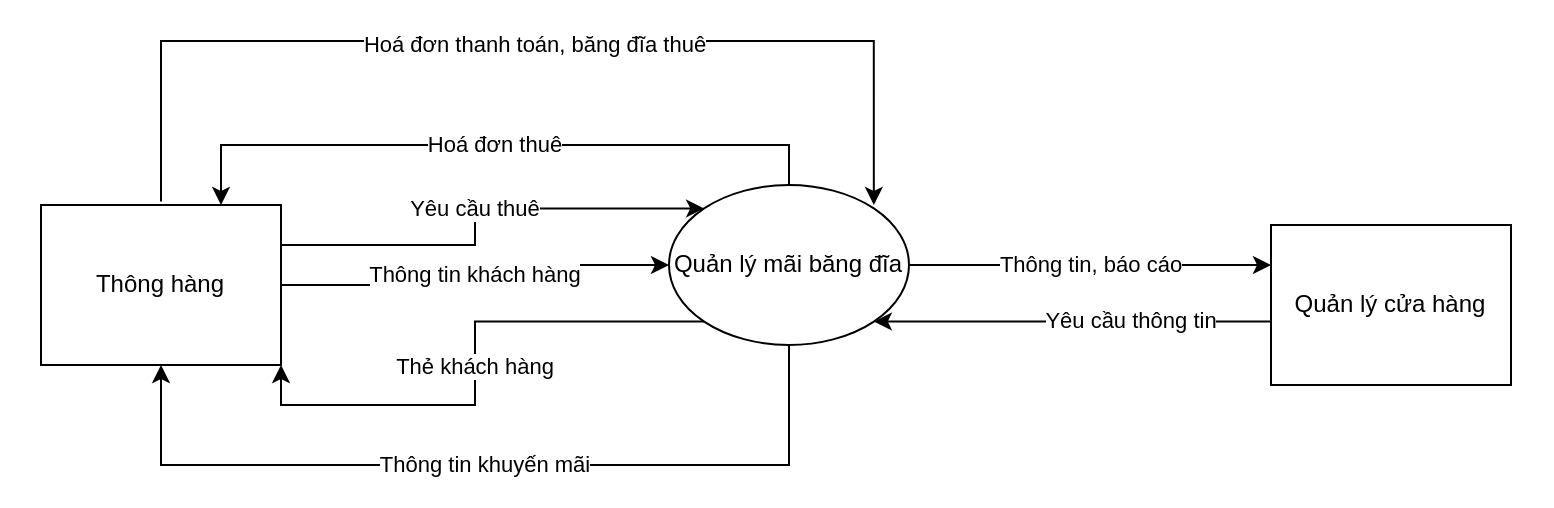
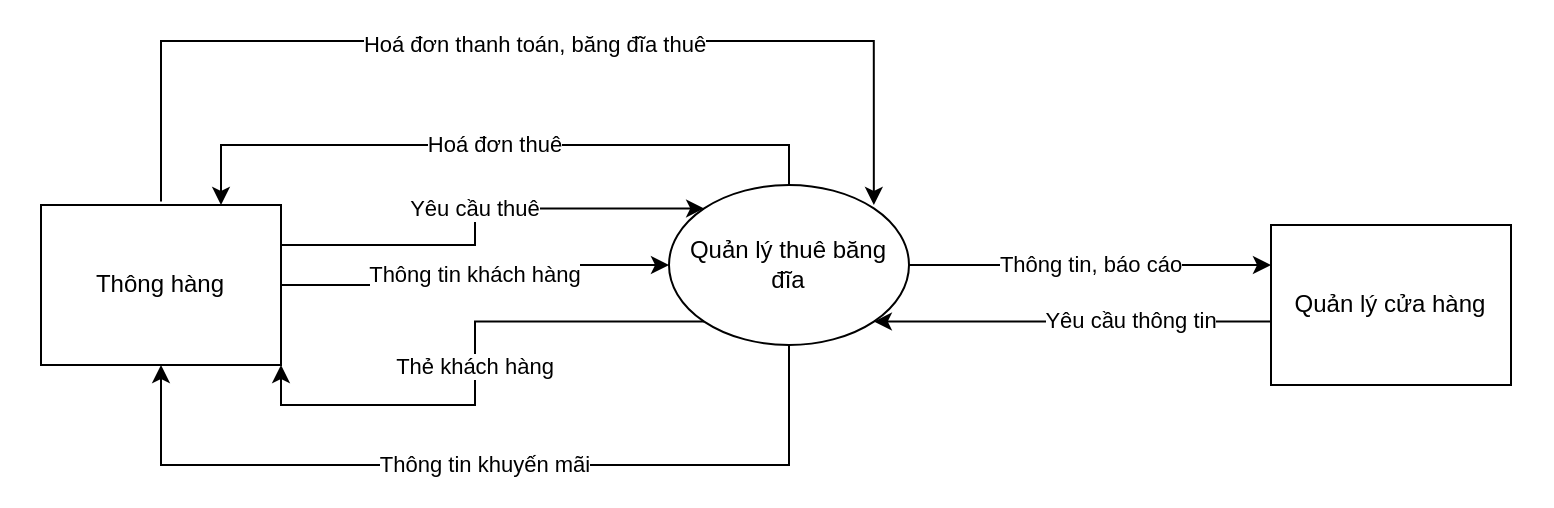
node "Quản lý mãi băng đĩa": label "Quản lý mãi băng đĩa" -> "Quản lý thuê băng đĩa"
